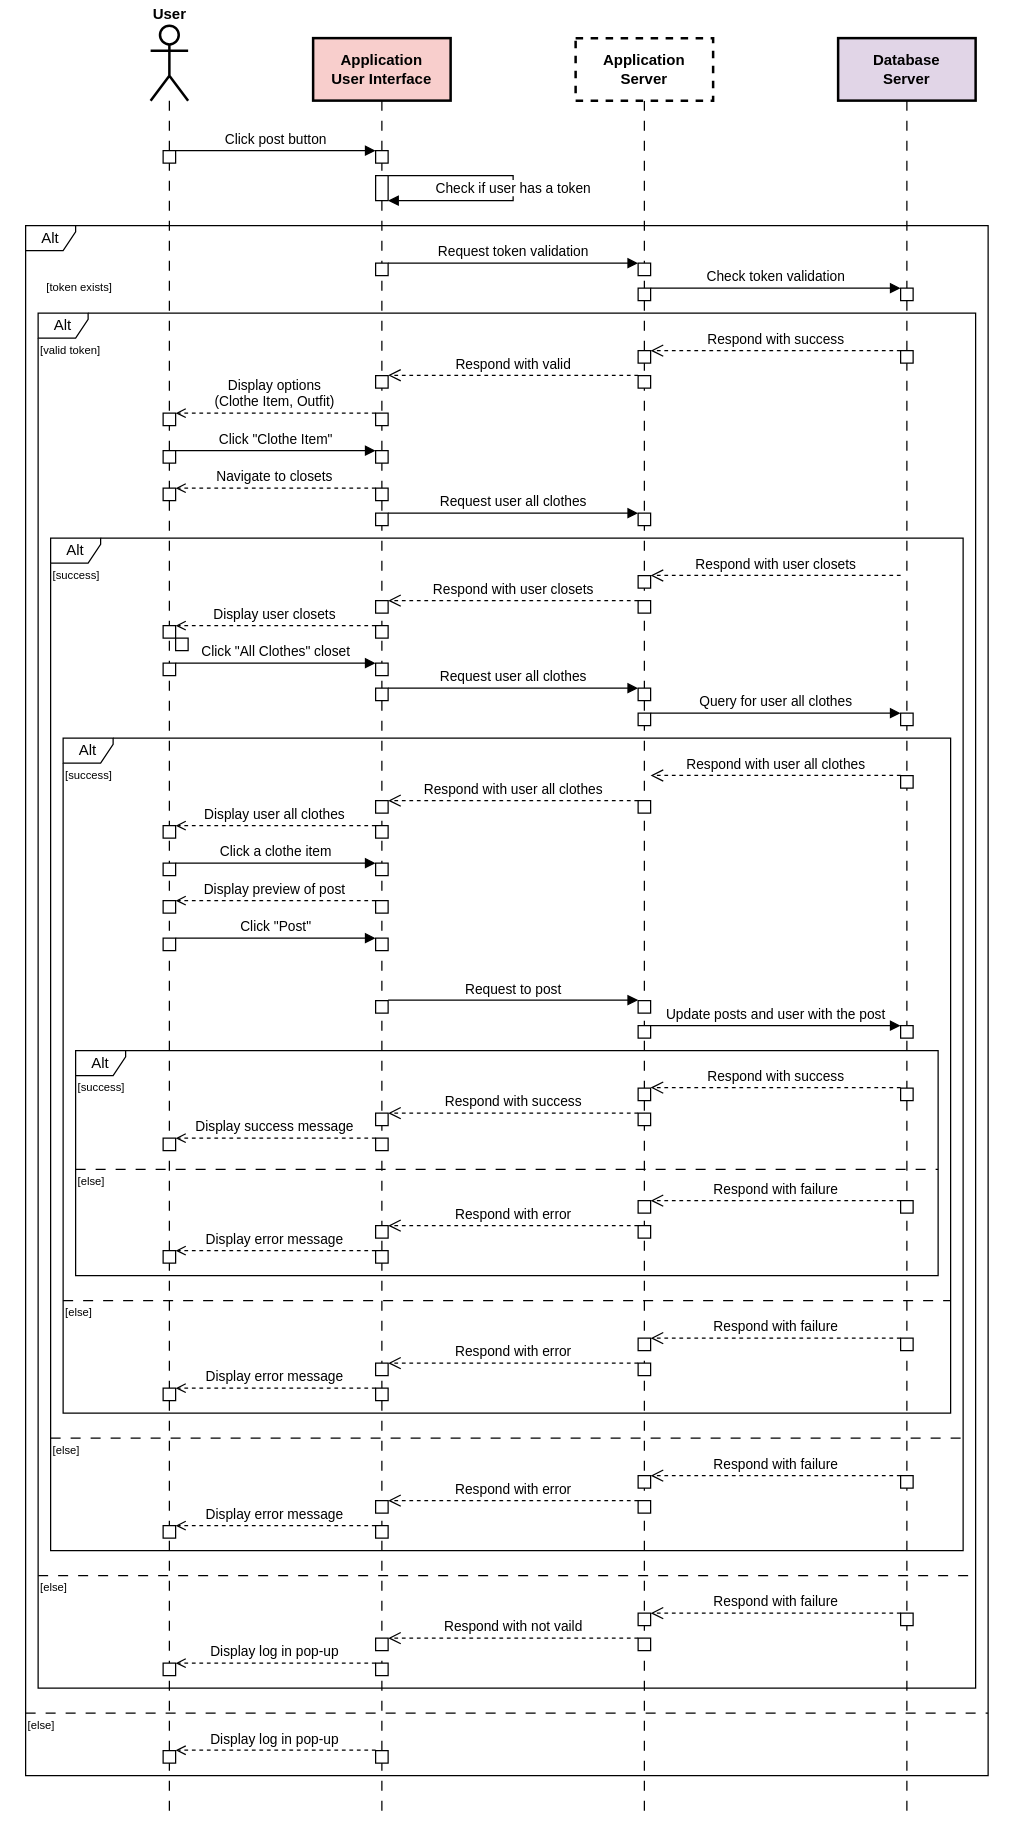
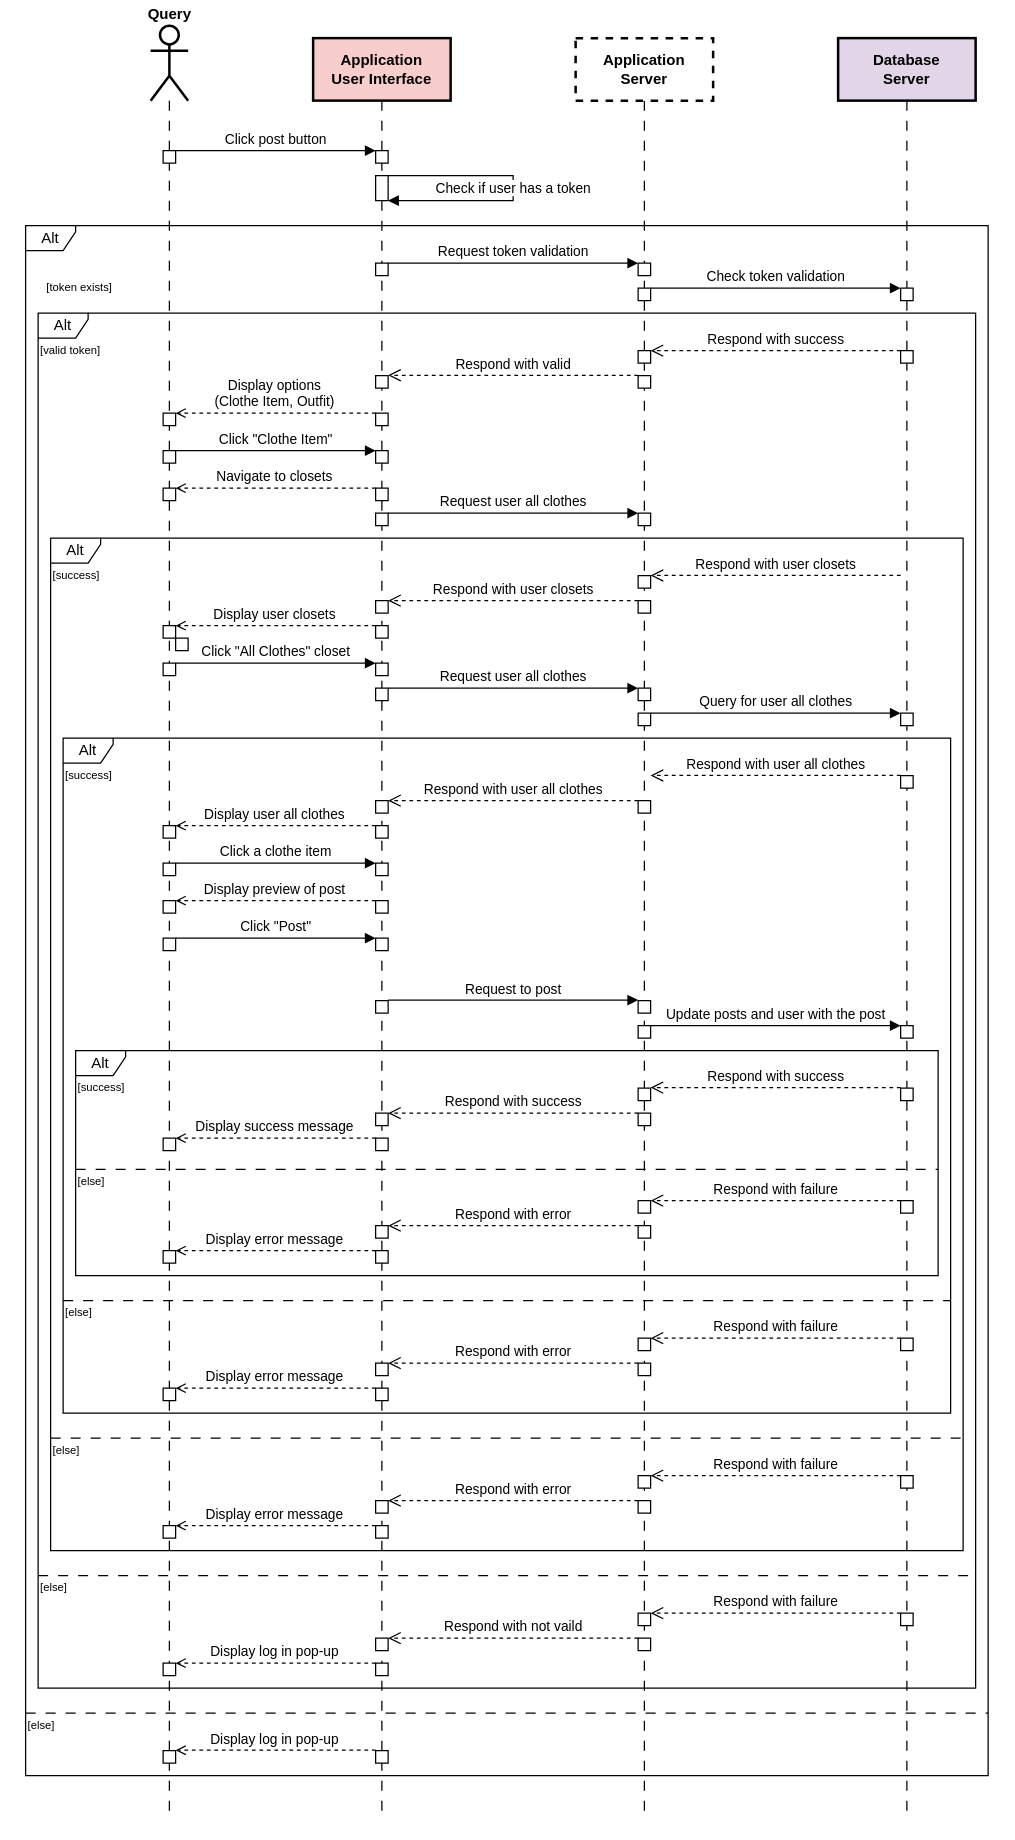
node "User": label "User" -> "Query"
